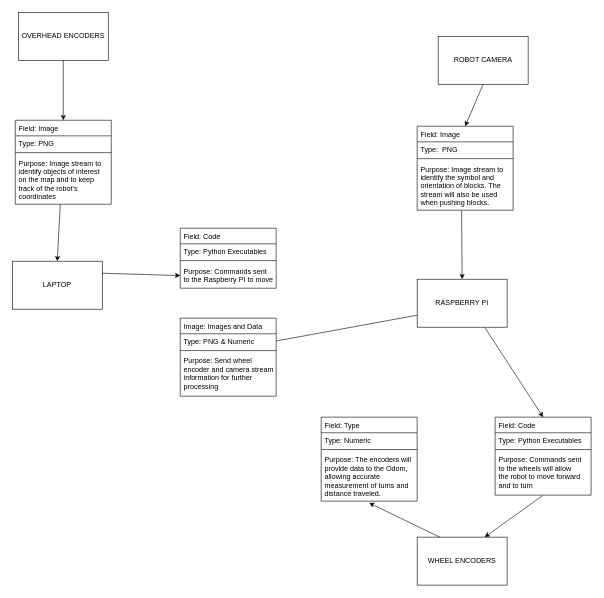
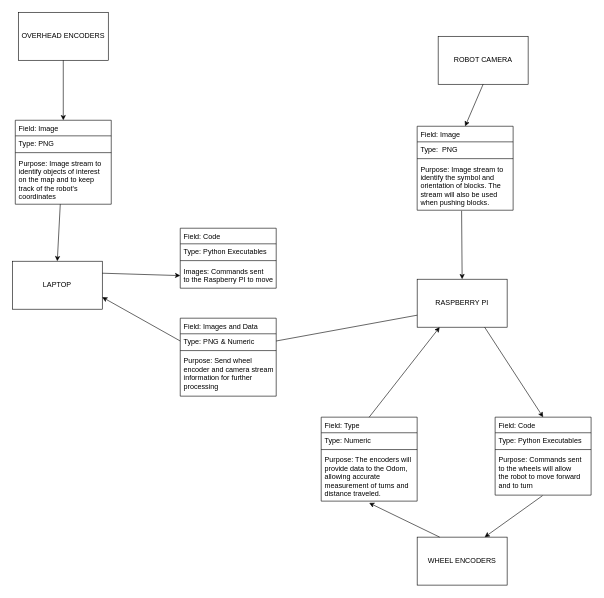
node "Purpose: Commands sent to the Raspberry PI to move": label "Purpose: Commands sent to the Raspberry PI to move" -> "Images: Commands sent to the Raspberry PI to move"
edge "Type: PNG & Numeric" -> "LAPTOP": added
node "Image: Images and Data": label "Image: Images and Data" -> "Field: Images and Data"
edge "Field: Type" -> "RASPBERRY PI": added
